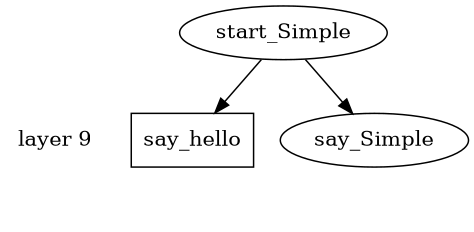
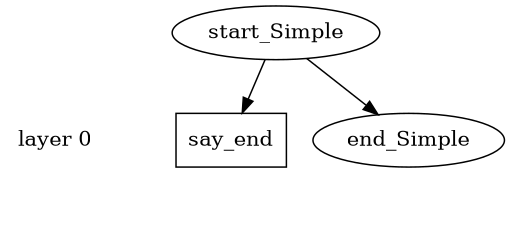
node "layer 9": label "layer 9" -> "layer 0"
node "say_hello": label "say_hello" -> "say_end"
node "say_Simple": label "say_Simple" -> "end_Simple"
